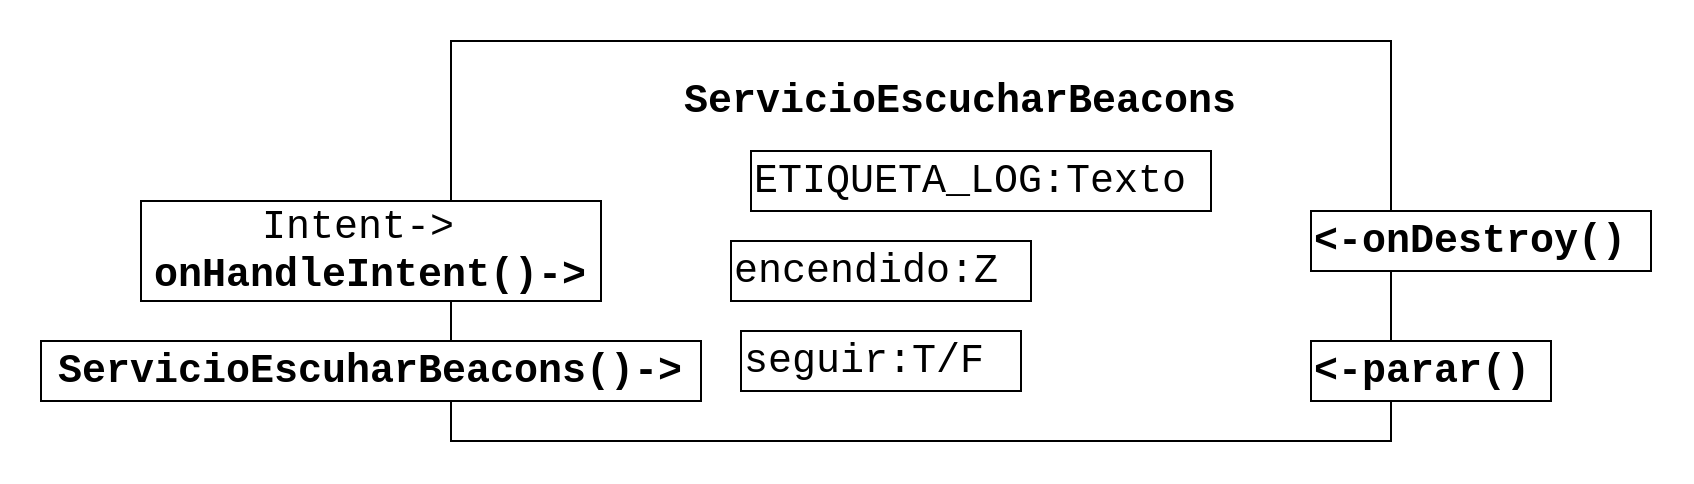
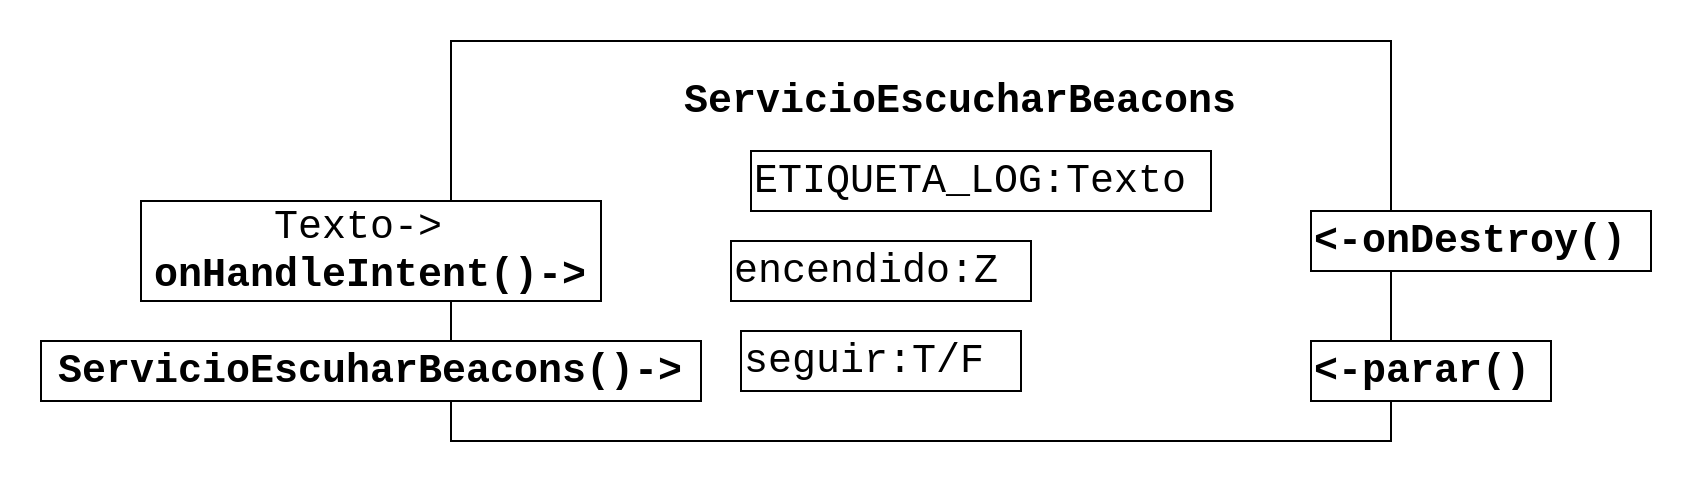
node "Intent-> onHandleIntent()->": label "Intent-> onHandleIntent()->" -> "Texto-> onHandleIntent()->"
